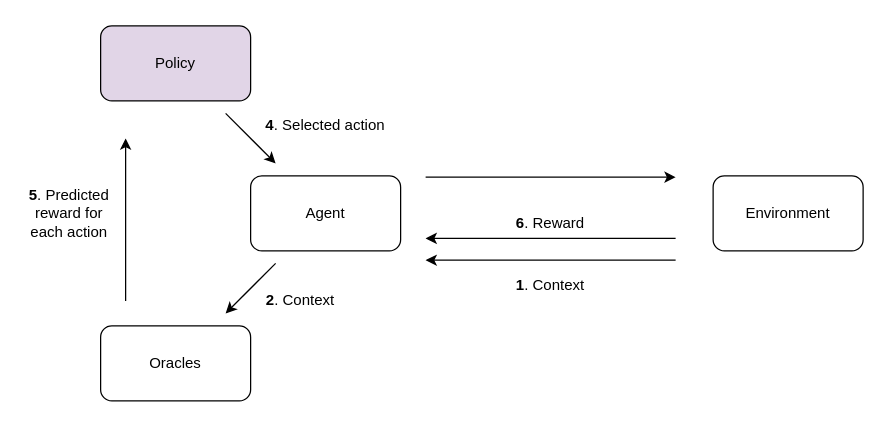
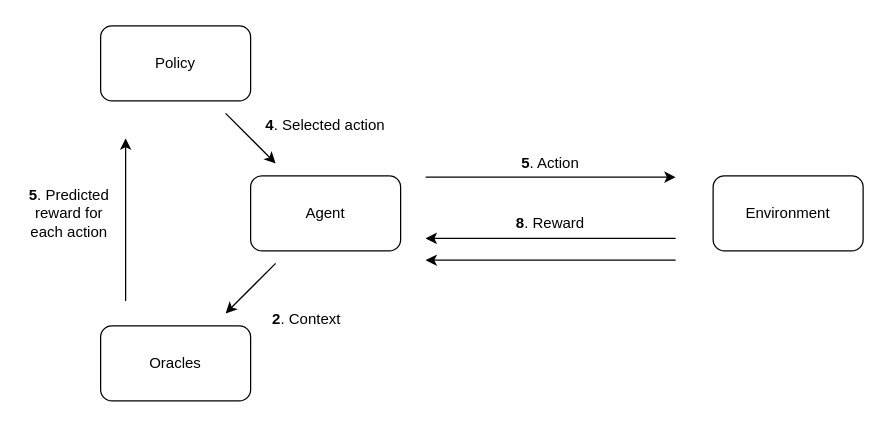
node "Policy": fillcolor #e1d5e7 -> #ffffff
node "5. Action": added
node "6. Reward": label "6. Reward" -> "8. Reward"
node "1. Context": removed
node "2. Context": moved (301, 301) -> (307, 319)
